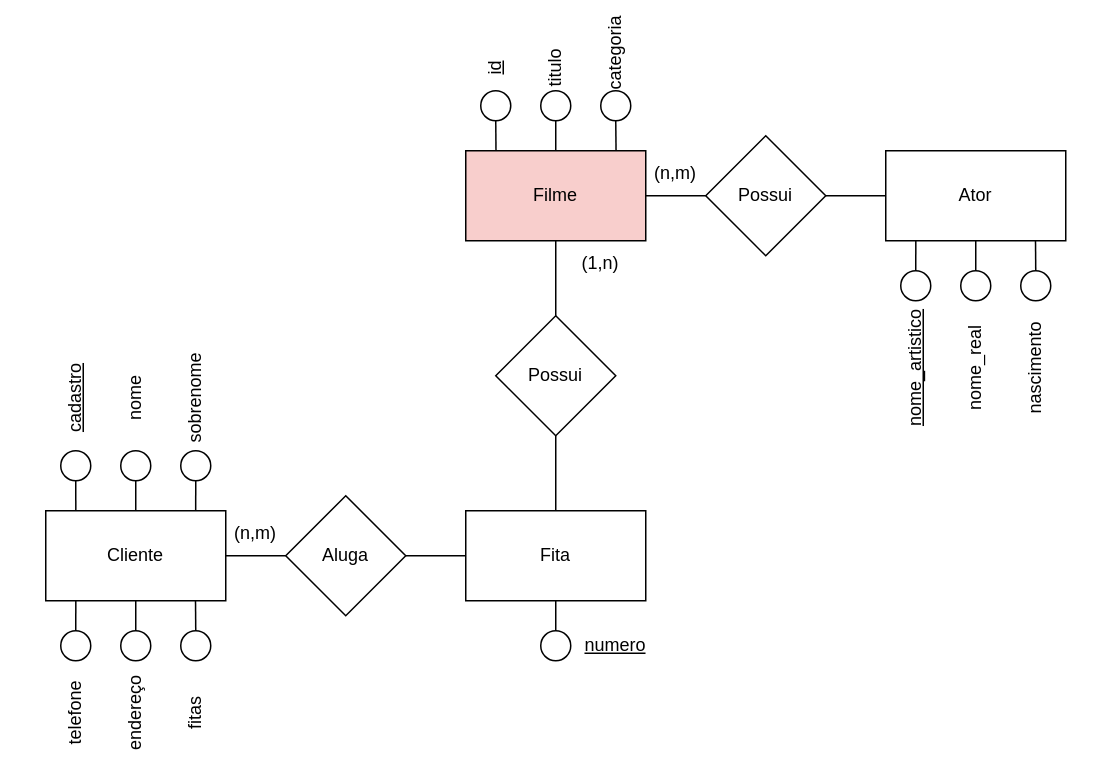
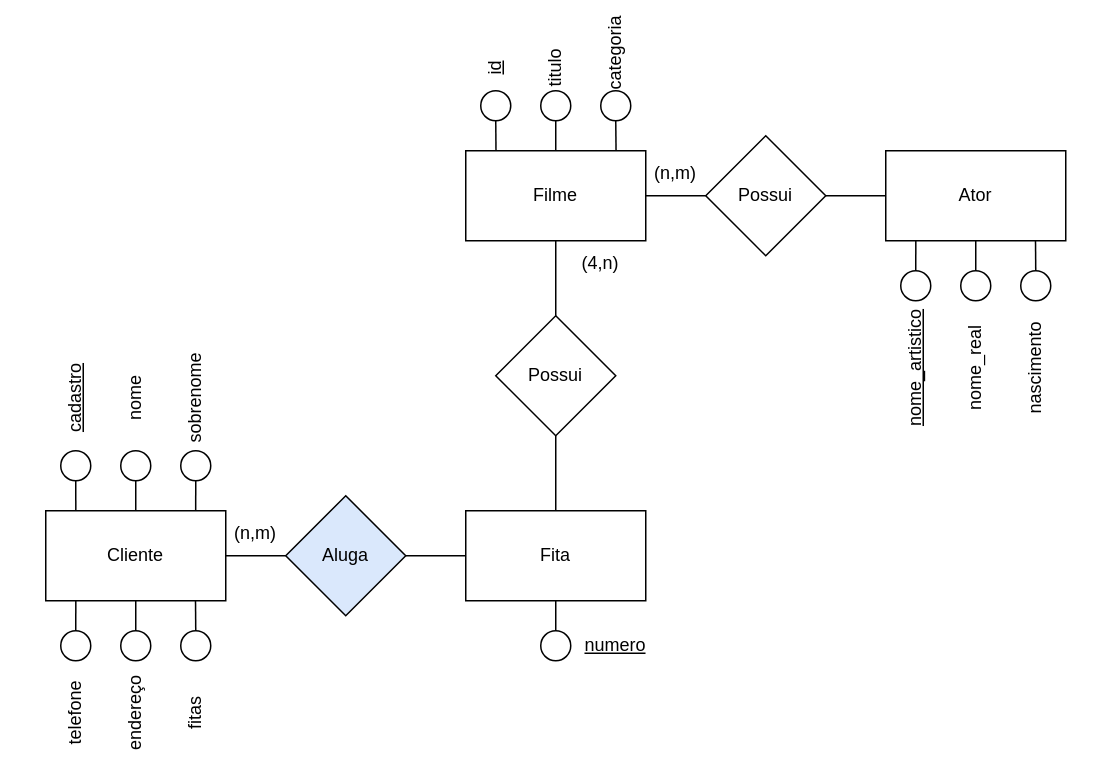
node "Filme": fillcolor #f8cecc -> #ffffff
node "(1,n)": label "(1,n)" -> "(4,n)"
node "Aluga": fillcolor #ffffff -> #dae8fc
